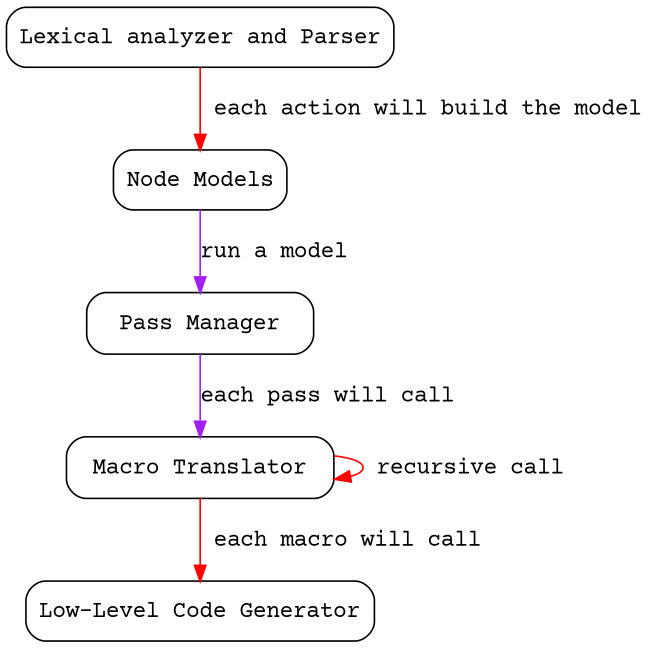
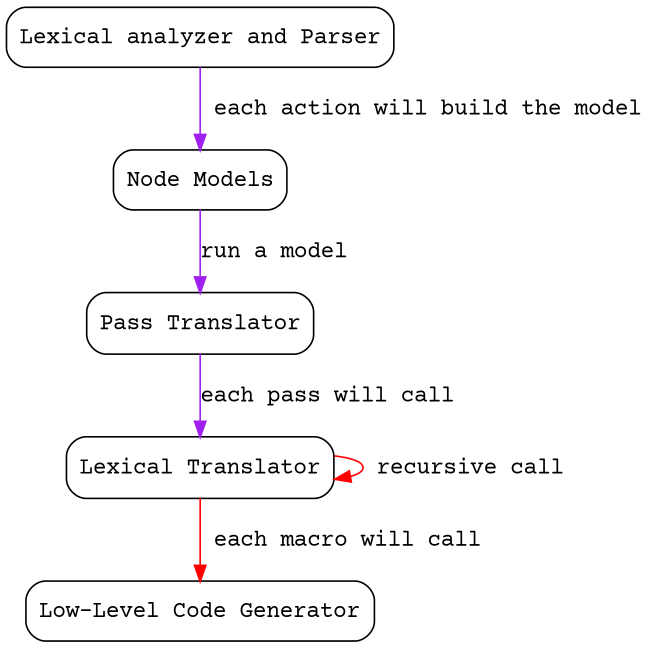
edge "Lexical analyzer and Parser" -> "Node Models": color red -> purple
node "Pass Manager": label "Pass Manager" -> "Pass Translator"
node "Macro Translator": label "Macro Translator" -> "Lexical Translator"
